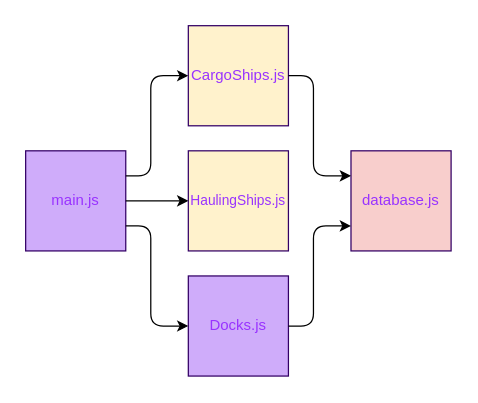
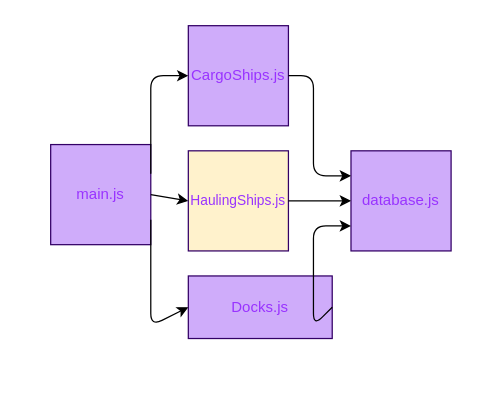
node "CargoShips.js": fillcolor #fff2cc -> #cfacfa
node "main.js": moved (76, 201) -> (101, 194)
edge "HaulingShips.js" -> "database.js": added
node "database.js": fillcolor #f8cecc -> #cfacfa
node "Docks.js": size 100x100 -> 144x63
